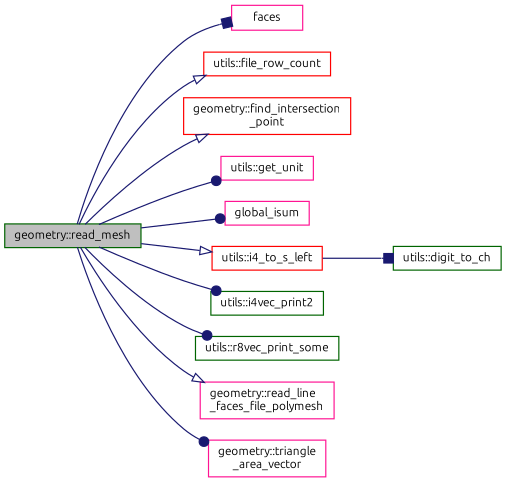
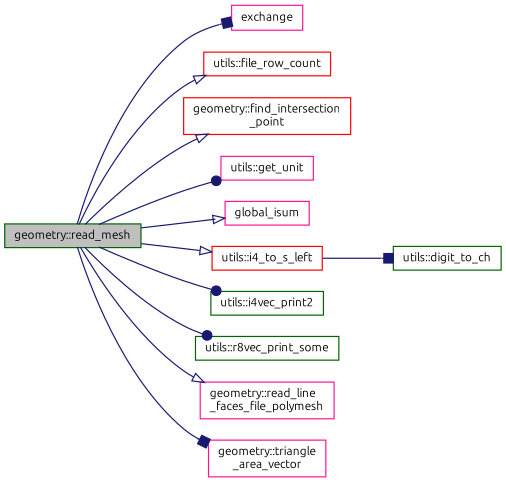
node "faces": label "faces" -> "exchange"
edge "geometry::read_mesh" -> "global_isum": arrowhead dot -> onormal
edge "geometry::read_mesh" -> "geometry::triangle _area_vector": arrowhead dot -> box
